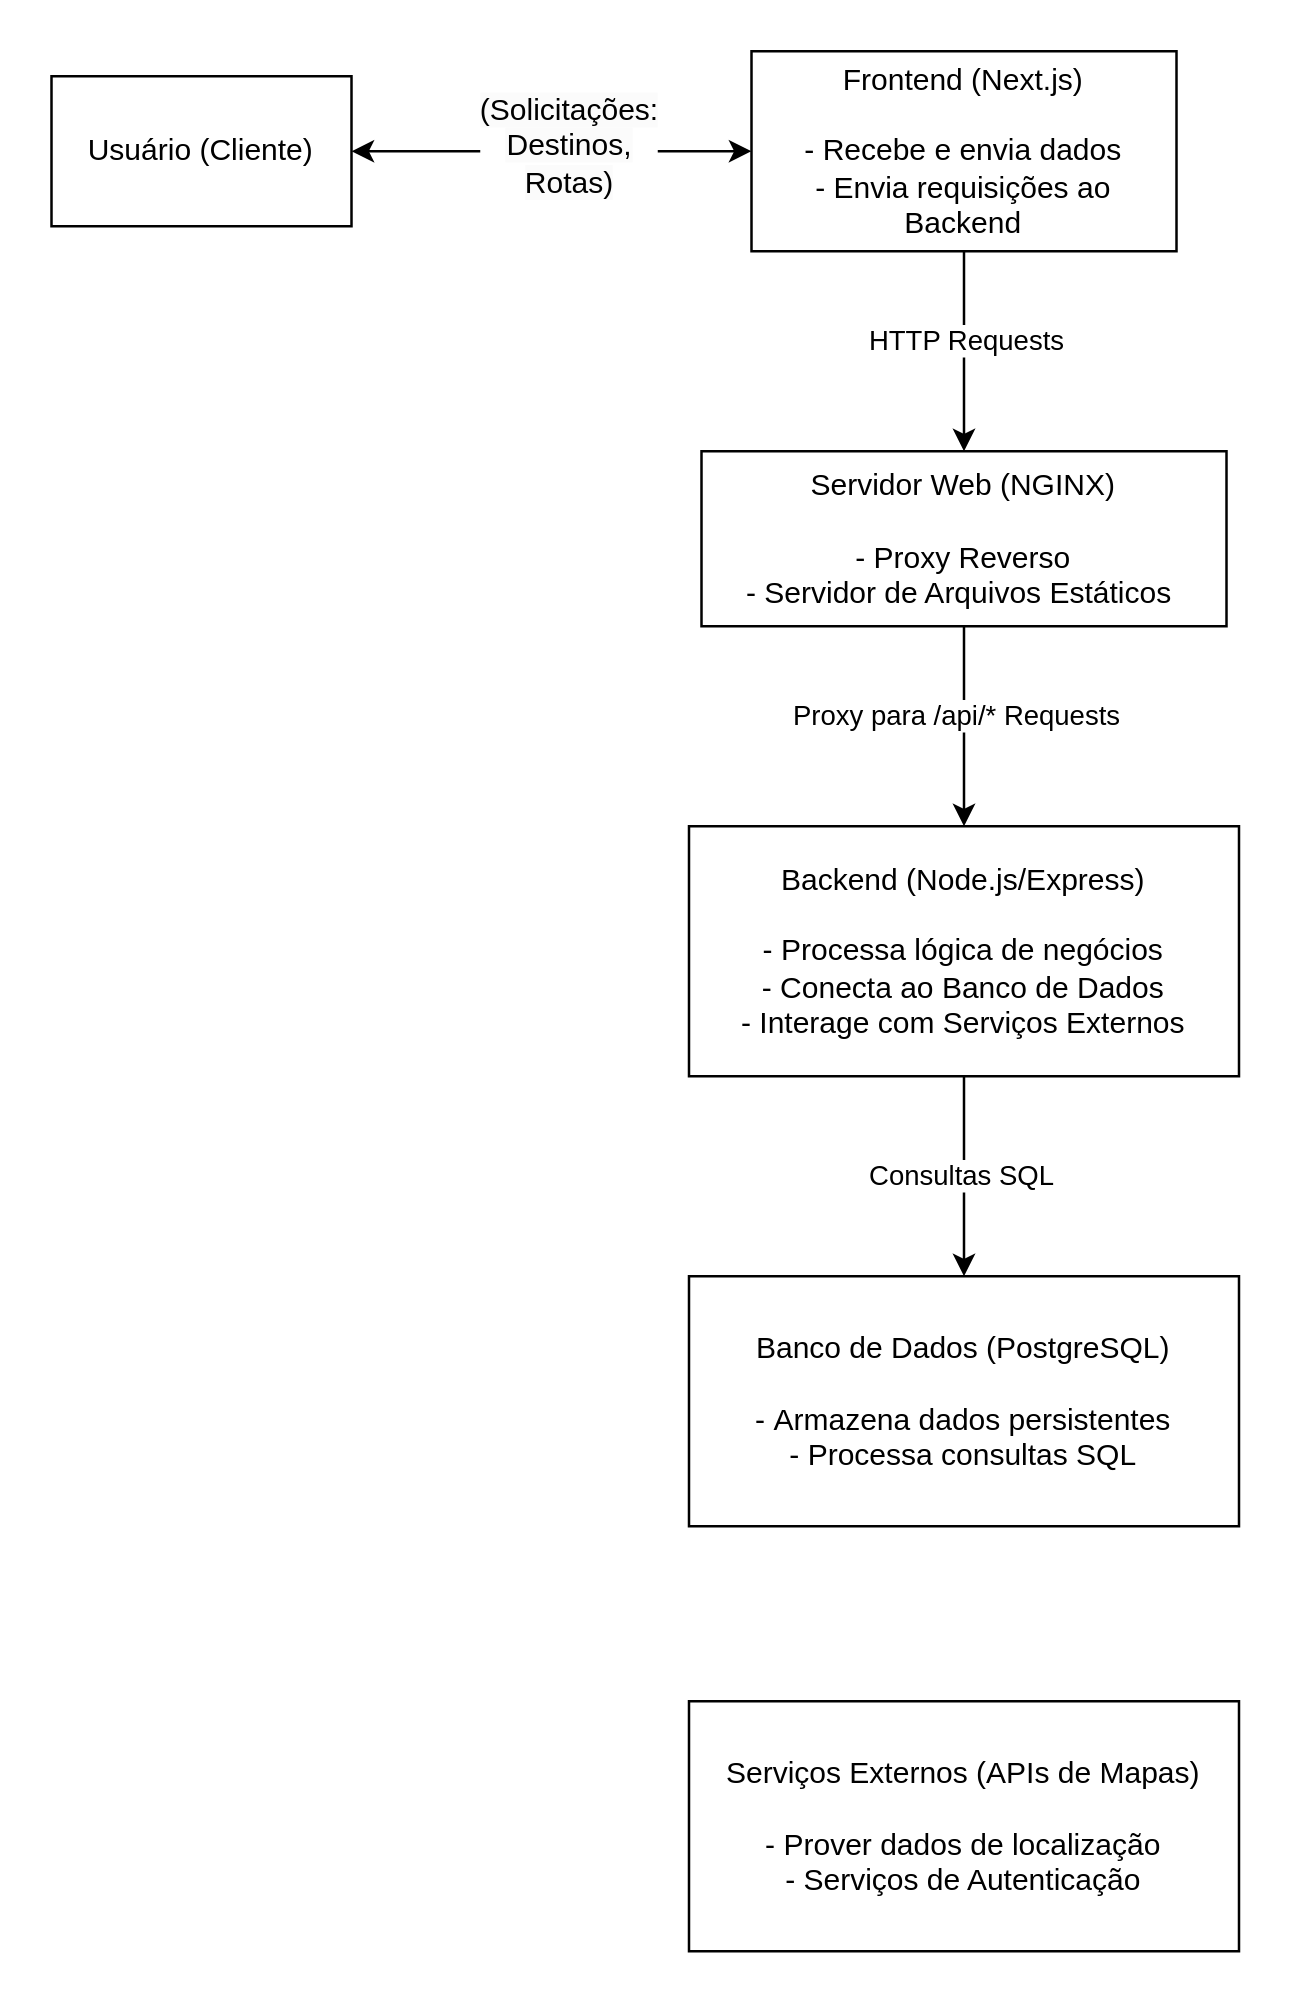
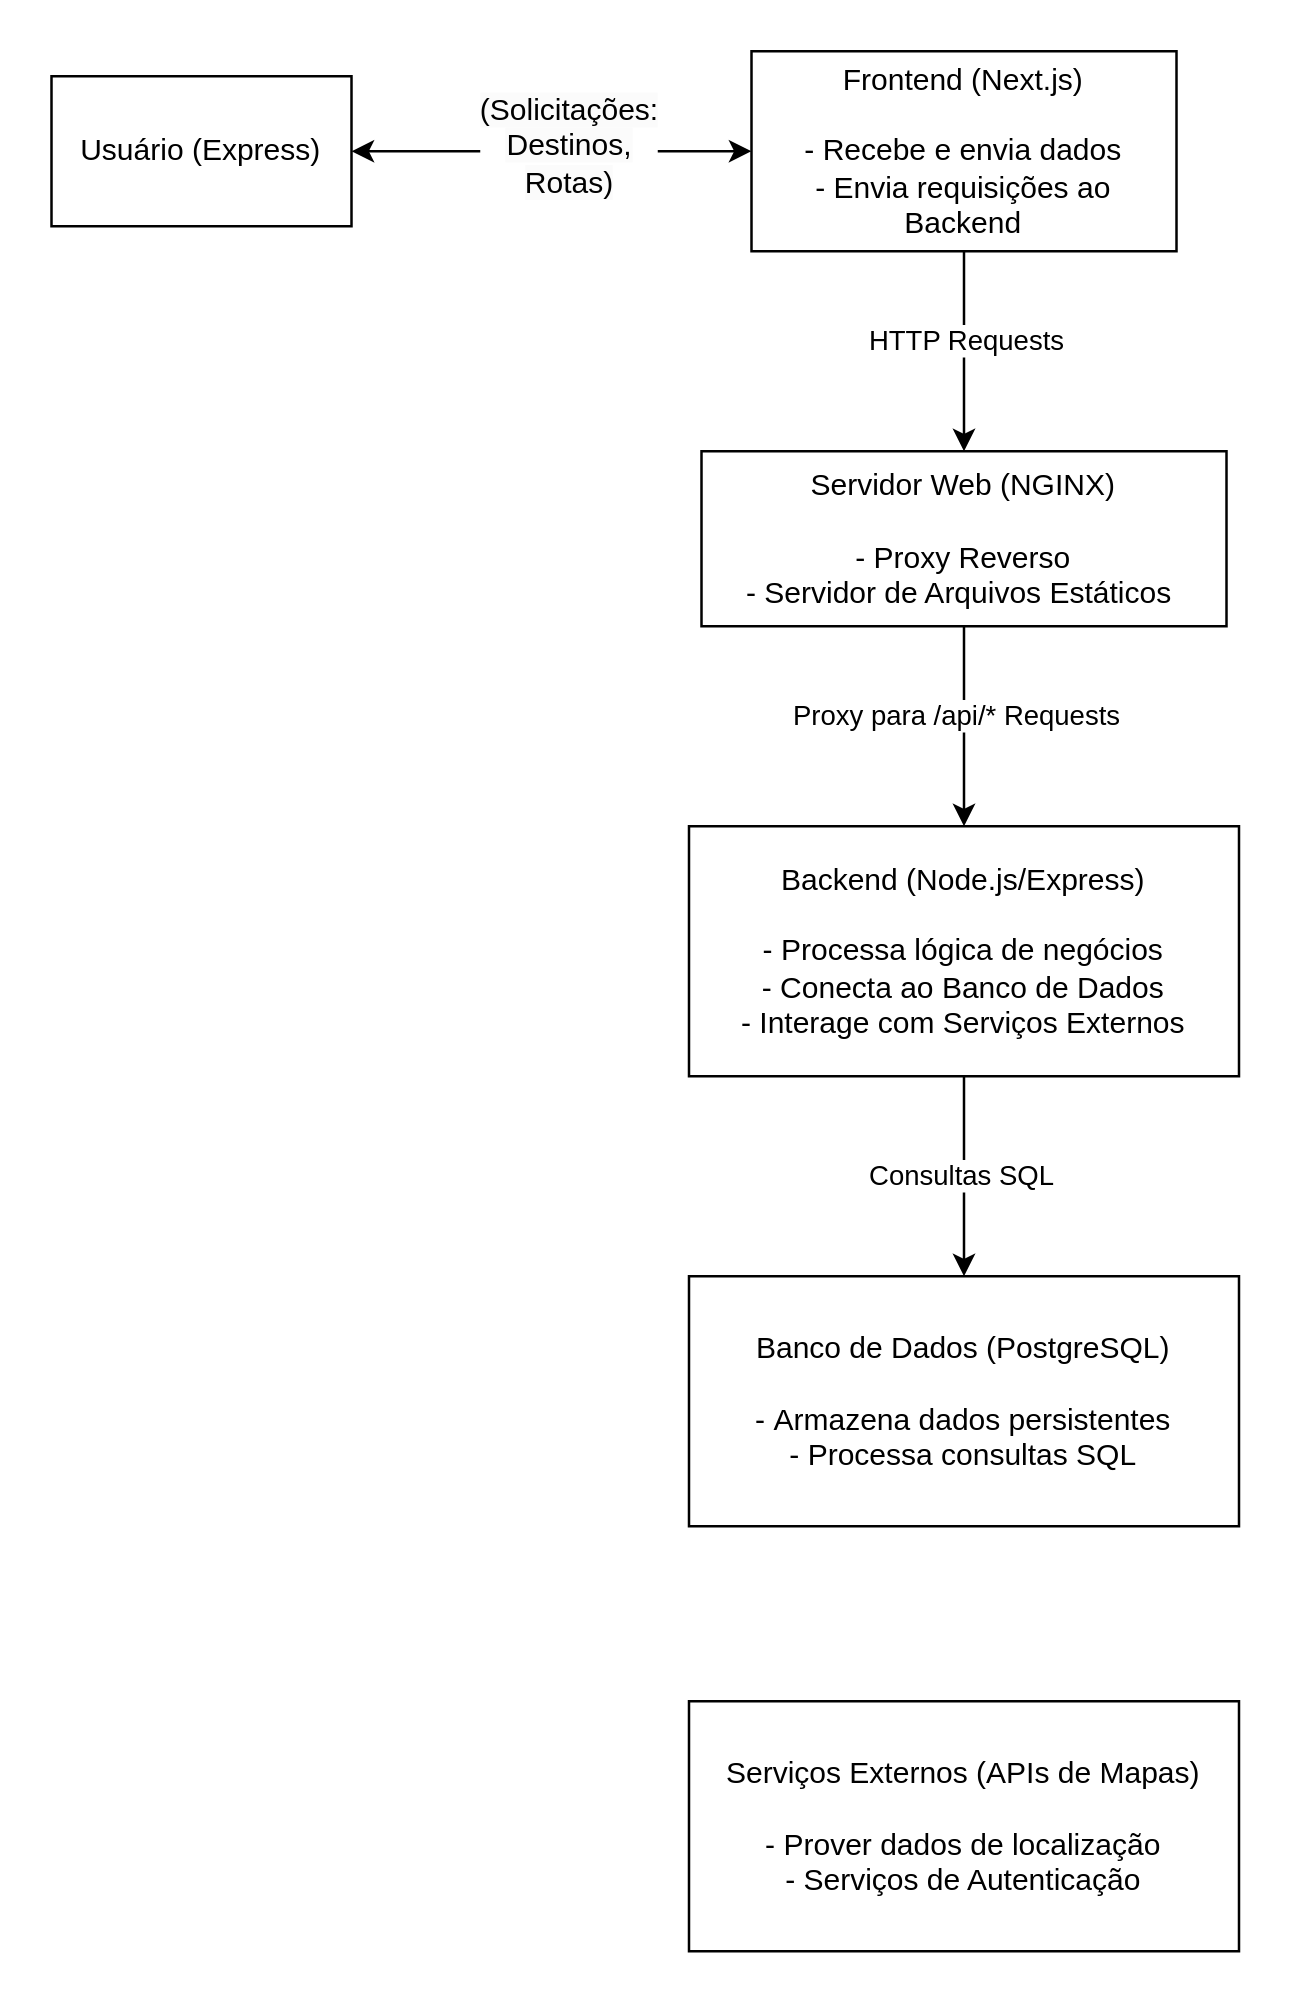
node "Usuário (Cliente)": label "Usuário (Cliente)" -> "Usuário (Express)"
